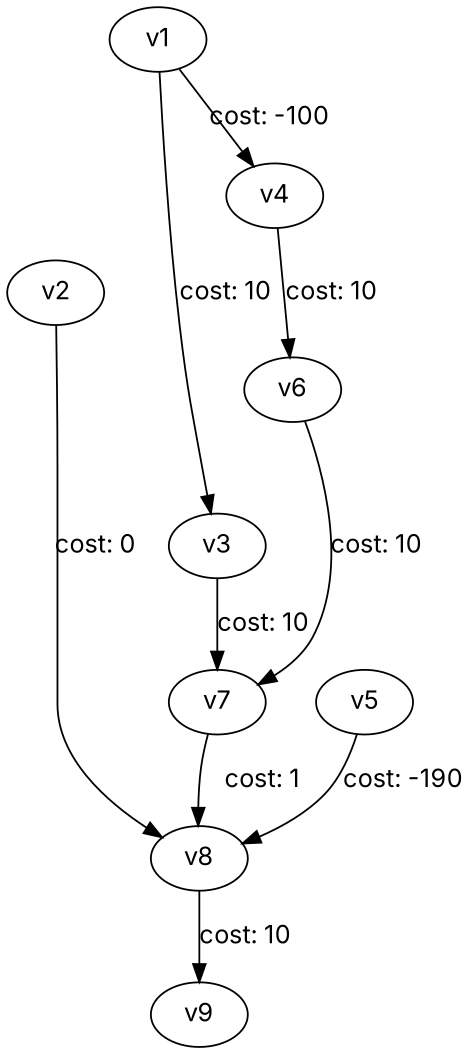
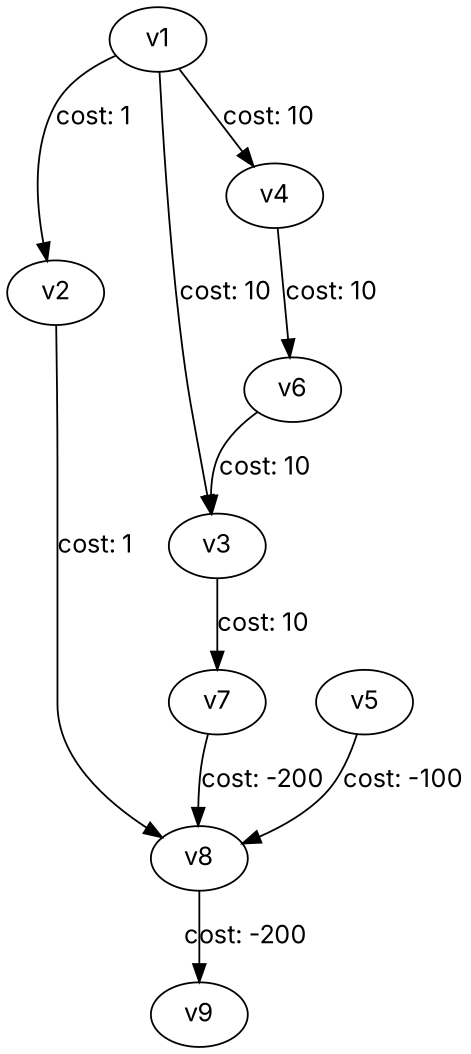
edge "v1" -> "v4": label "cost: -100" -> "cost: 10"
edge "v1" -> "v2": added, label "cost: 1"
edge "v2" -> "v8": label "cost: 0" -> "cost: 1"
edge "v6" -> "v7": now "v6" -> "v3"
edge "v7" -> "v8": label "cost: 1" -> "cost: -200"
edge "v5" -> "v8": label "cost: -190" -> "cost: -100"
edge "v8" -> "v9": label "cost: 10" -> "cost: -200"
